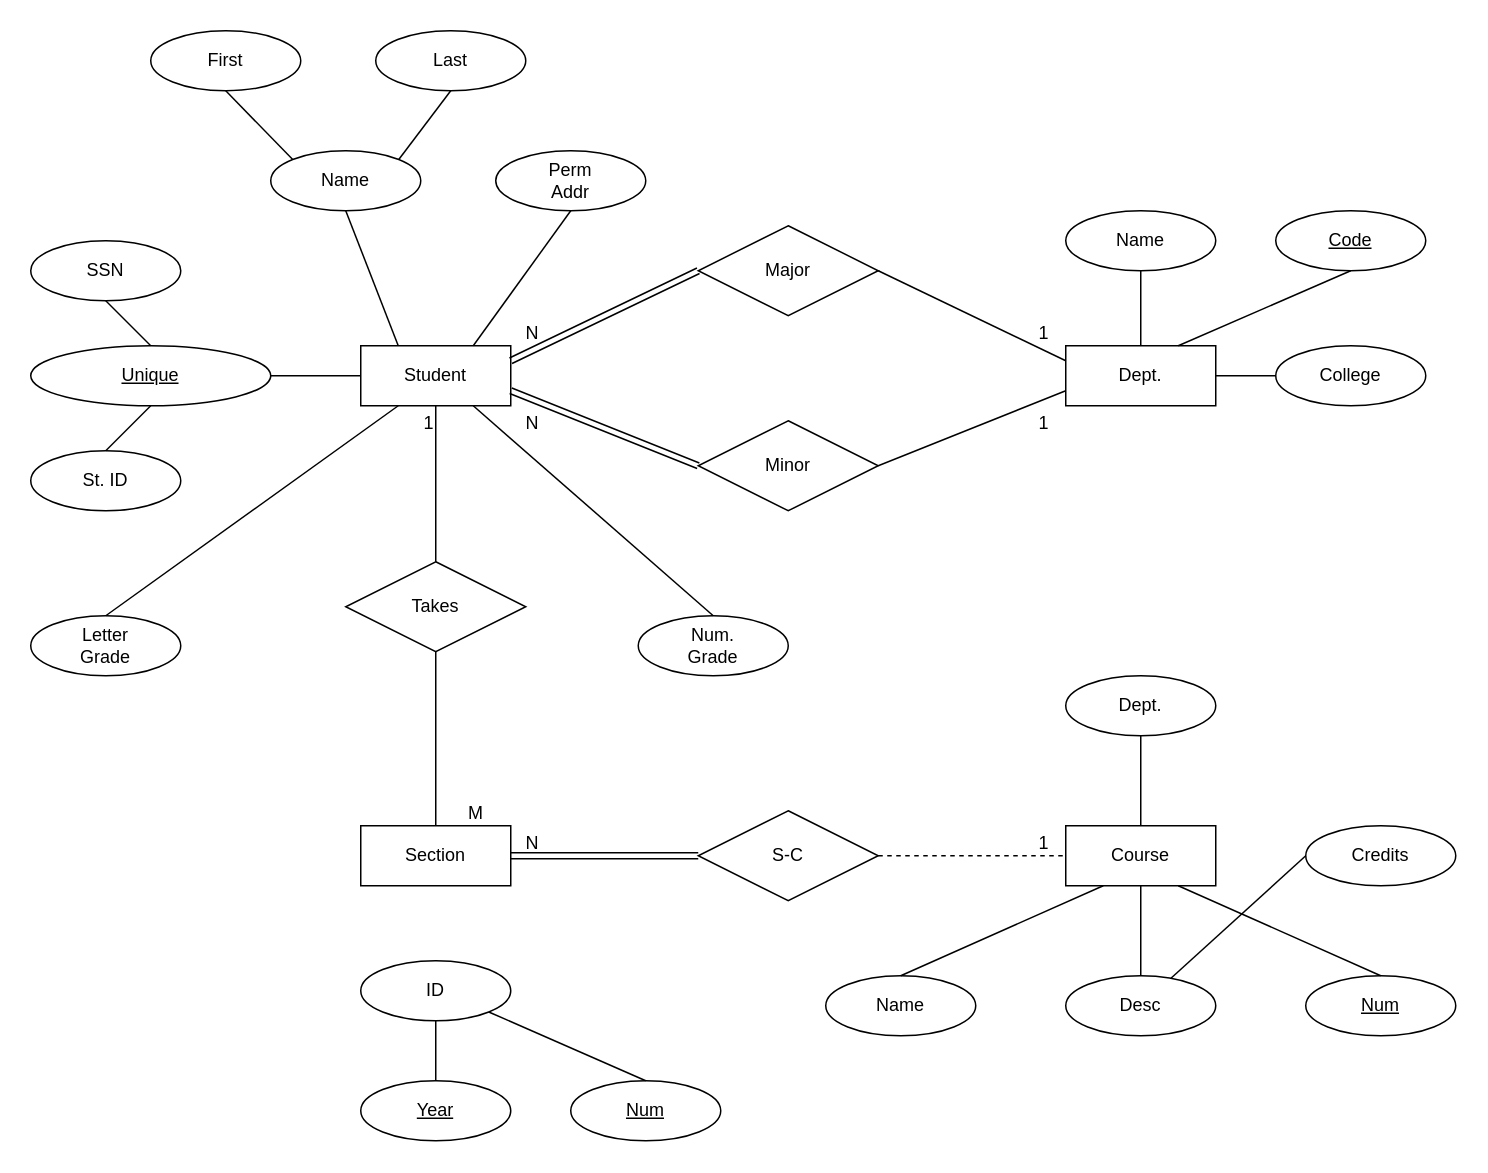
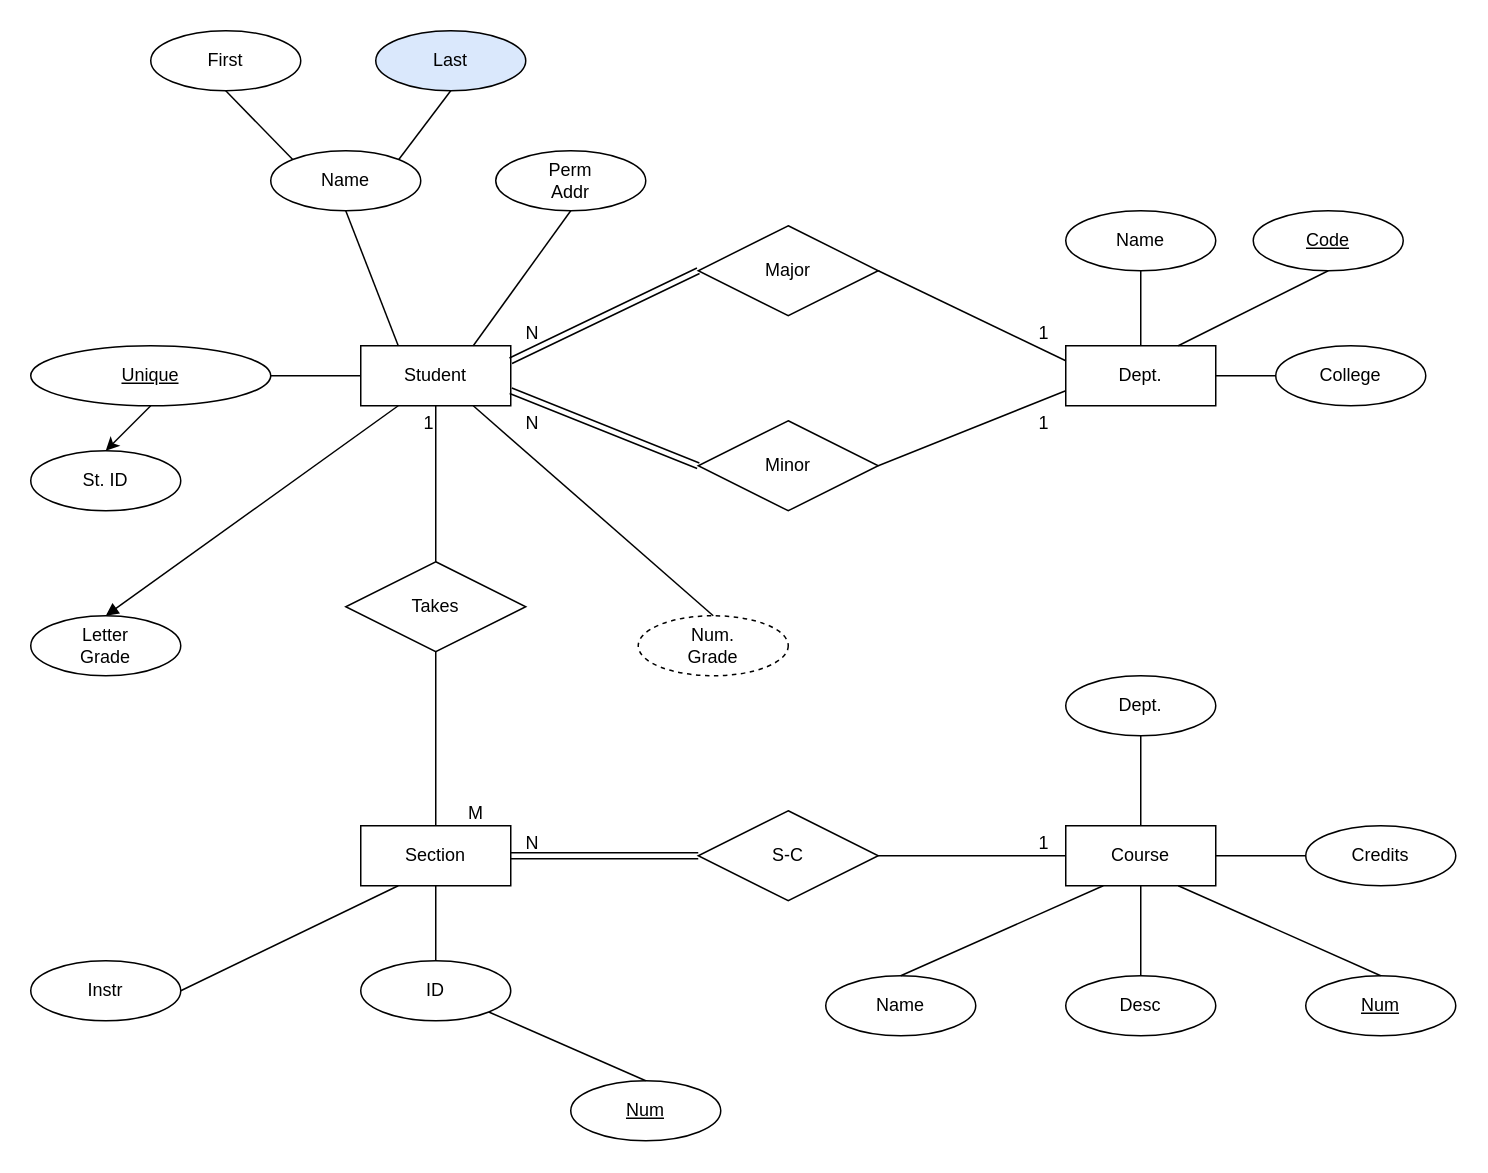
node "Last": fillcolor #ffffff -> #dae8fc
node "Code": moved (1351, 241) -> (1328, 241)
node "SSN": removed
edge "SSN" -- "Unique": removed
edge "Unique" -- "St. ID": arrowhead none -> classic
edge "Student" -- "Letter Grade": arrowhead none -> block
node "Num. Grade": style solid -> dashed
edge "S-C" -- "Course": style dashed -> solid
edge "Credits" -- "Desc": now "Credits" -- "Course"
edge "Section" -- "ID": added
edge "Section" -- "Instr": added
node "Instr": added
edge "ID" -- "Year": removed
node "Year": removed
